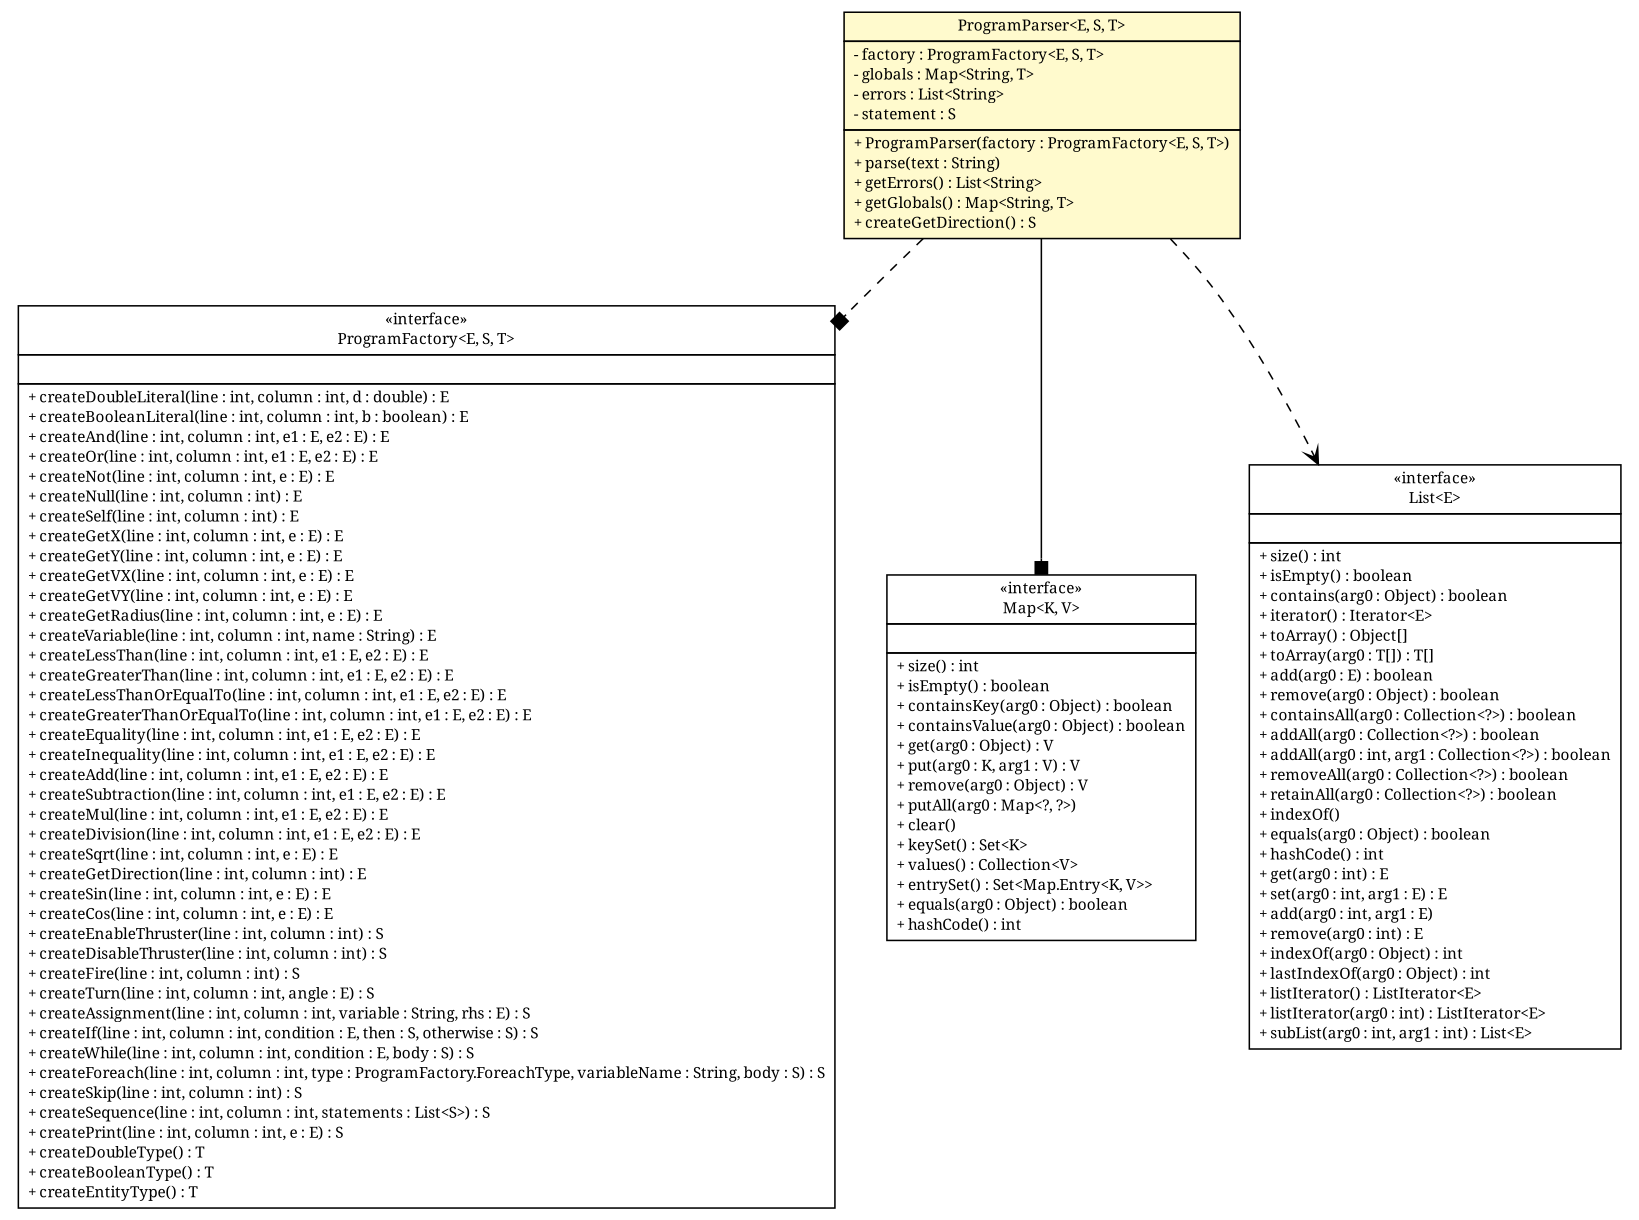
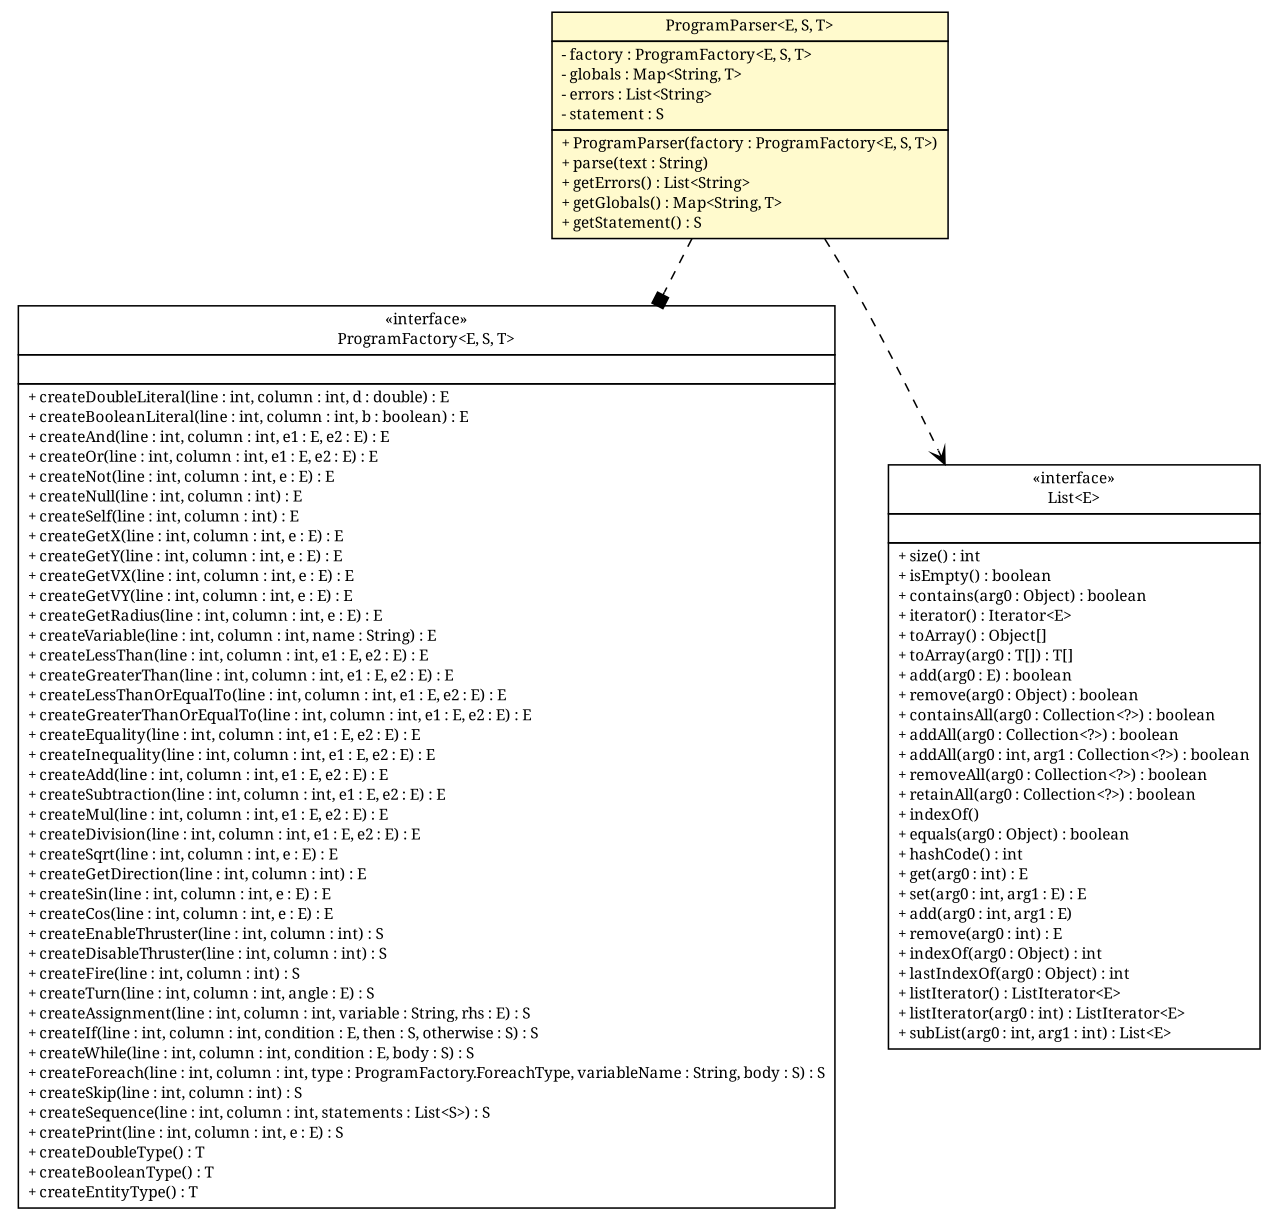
node "ProgramParser<E, S, T>": text "+ createGetDirection() : S" -> "+ getStatement() : S"
node "Map<K, V>": removed
